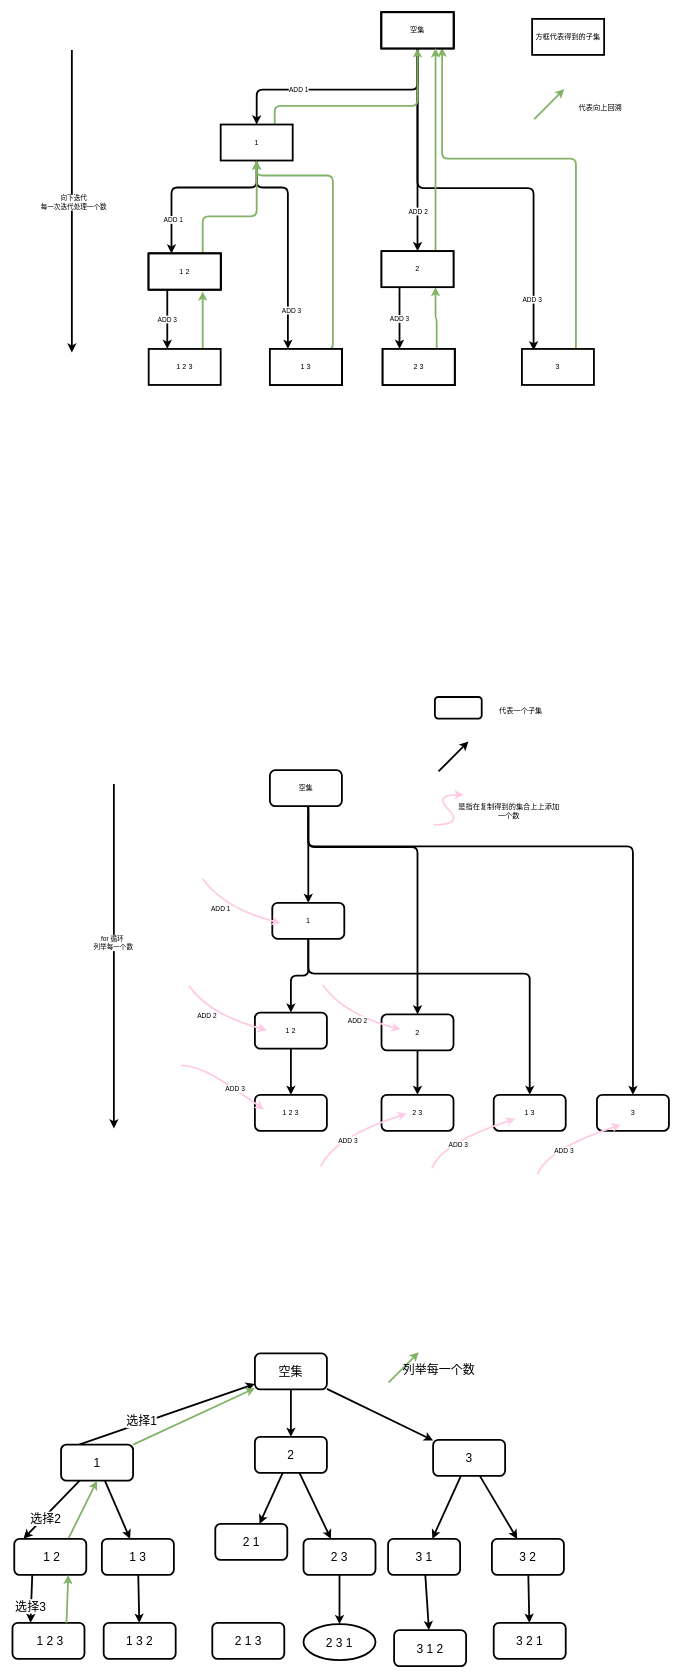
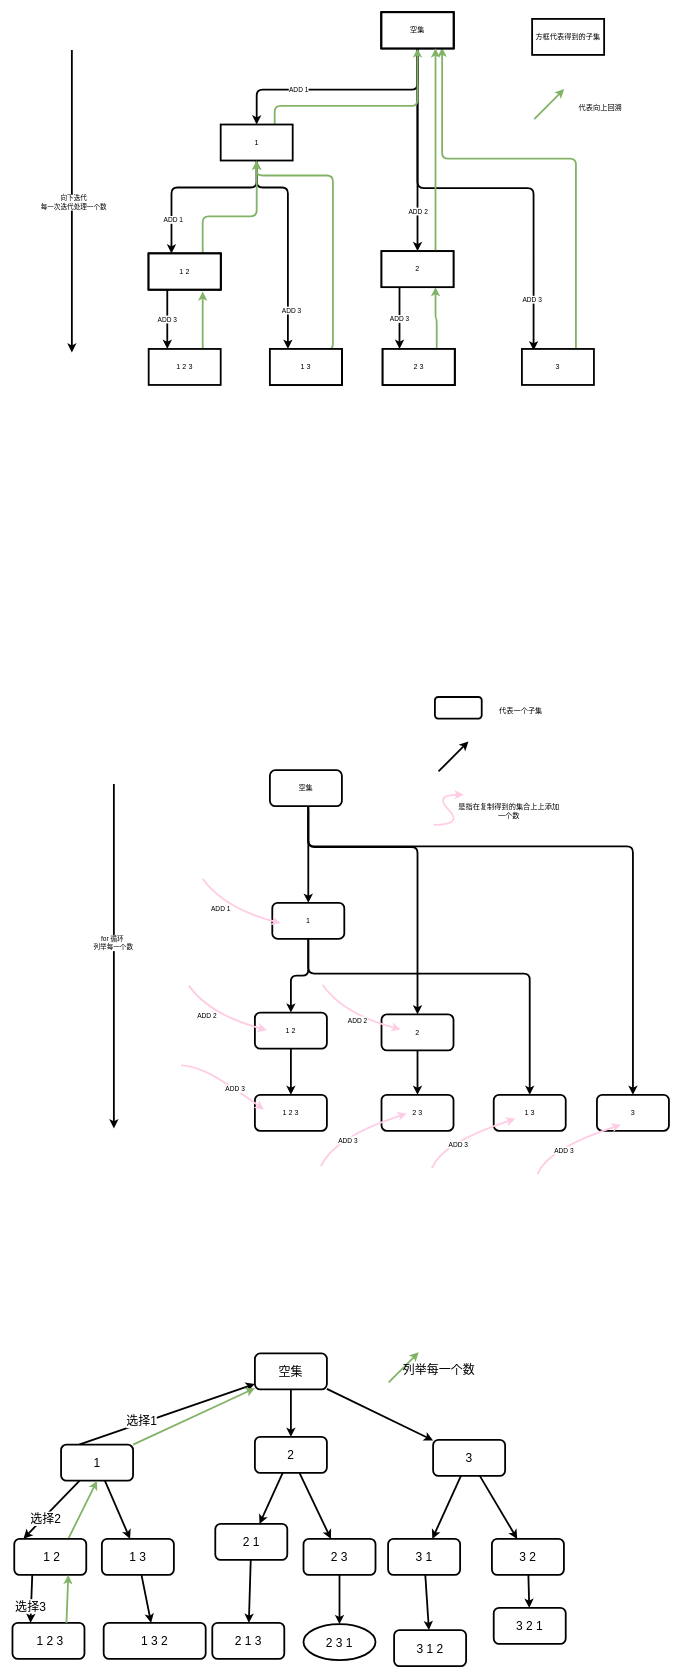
edge "2 1" -> "2 1 3": added
node "1 3 2": size 72x36 -> 102x36
node "3 2 1": moved (530, 1641) -> (530, 1626)
